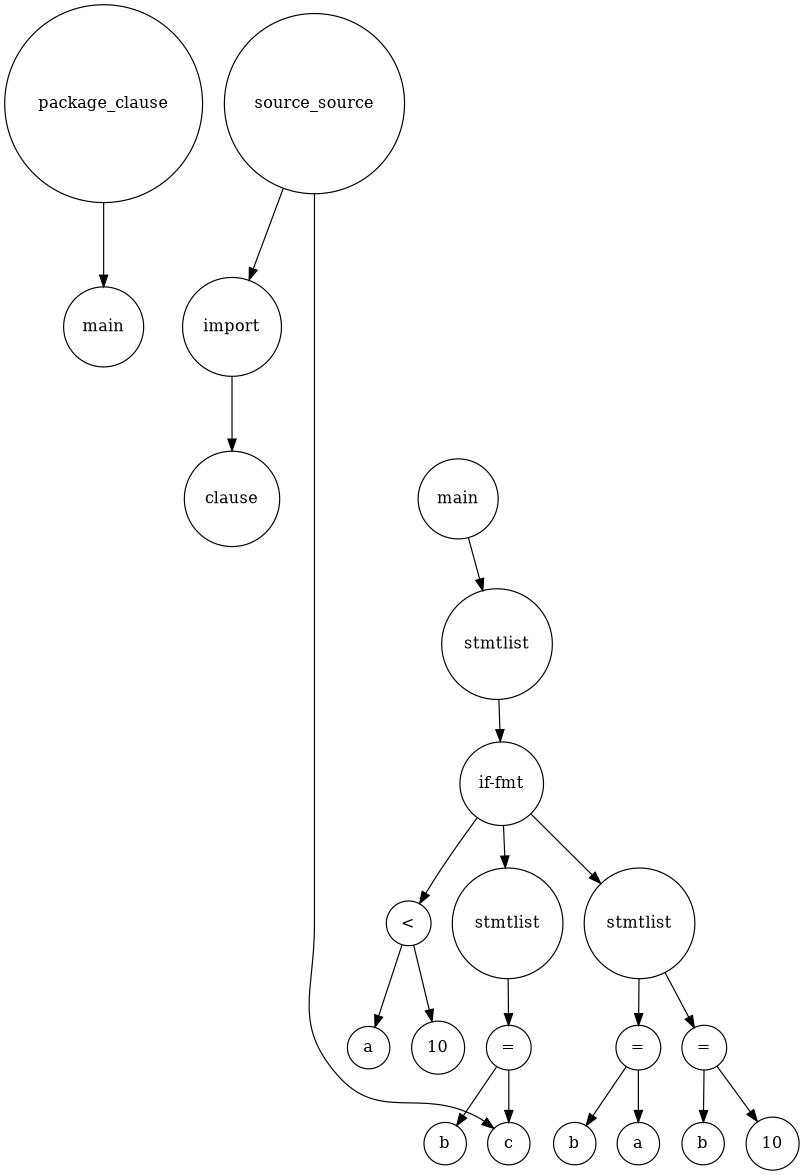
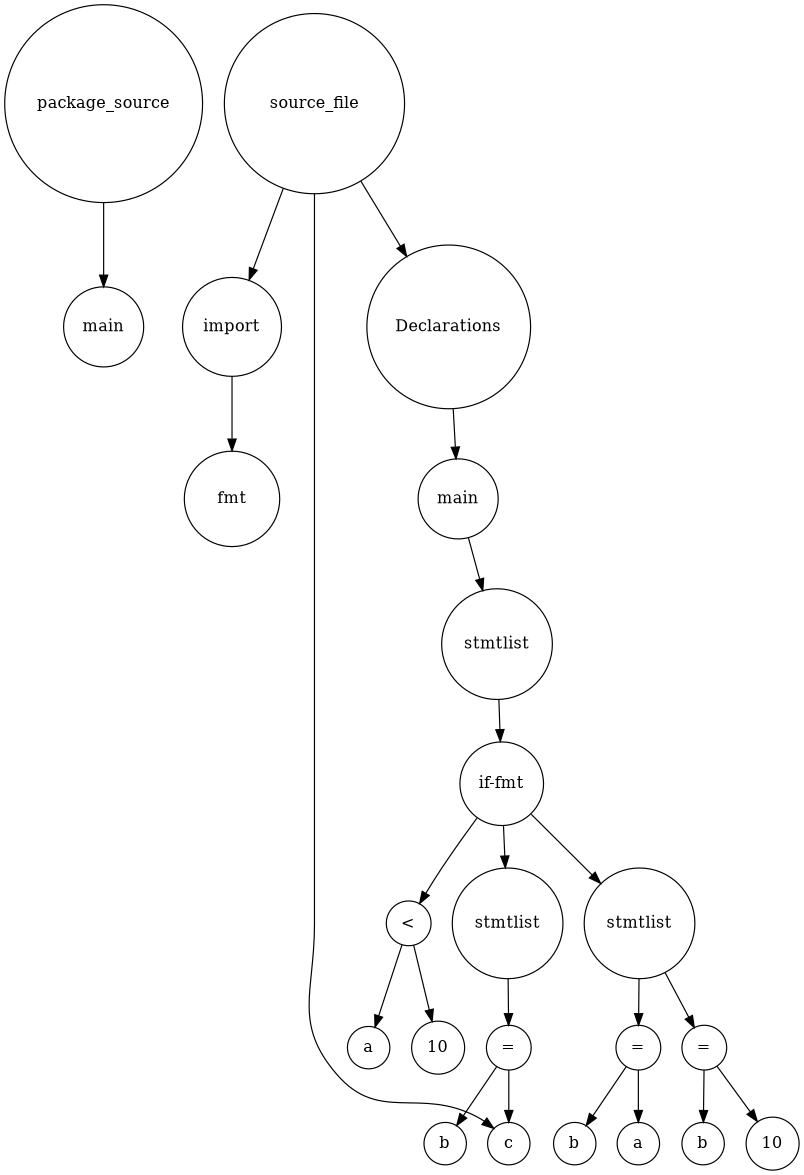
node "package_clause": label "package_clause" -> "package_source"
node "source_source": label "source_source" -> "source_file"
node "Declarations": added
node "clause": label "clause" -> "fmt"
